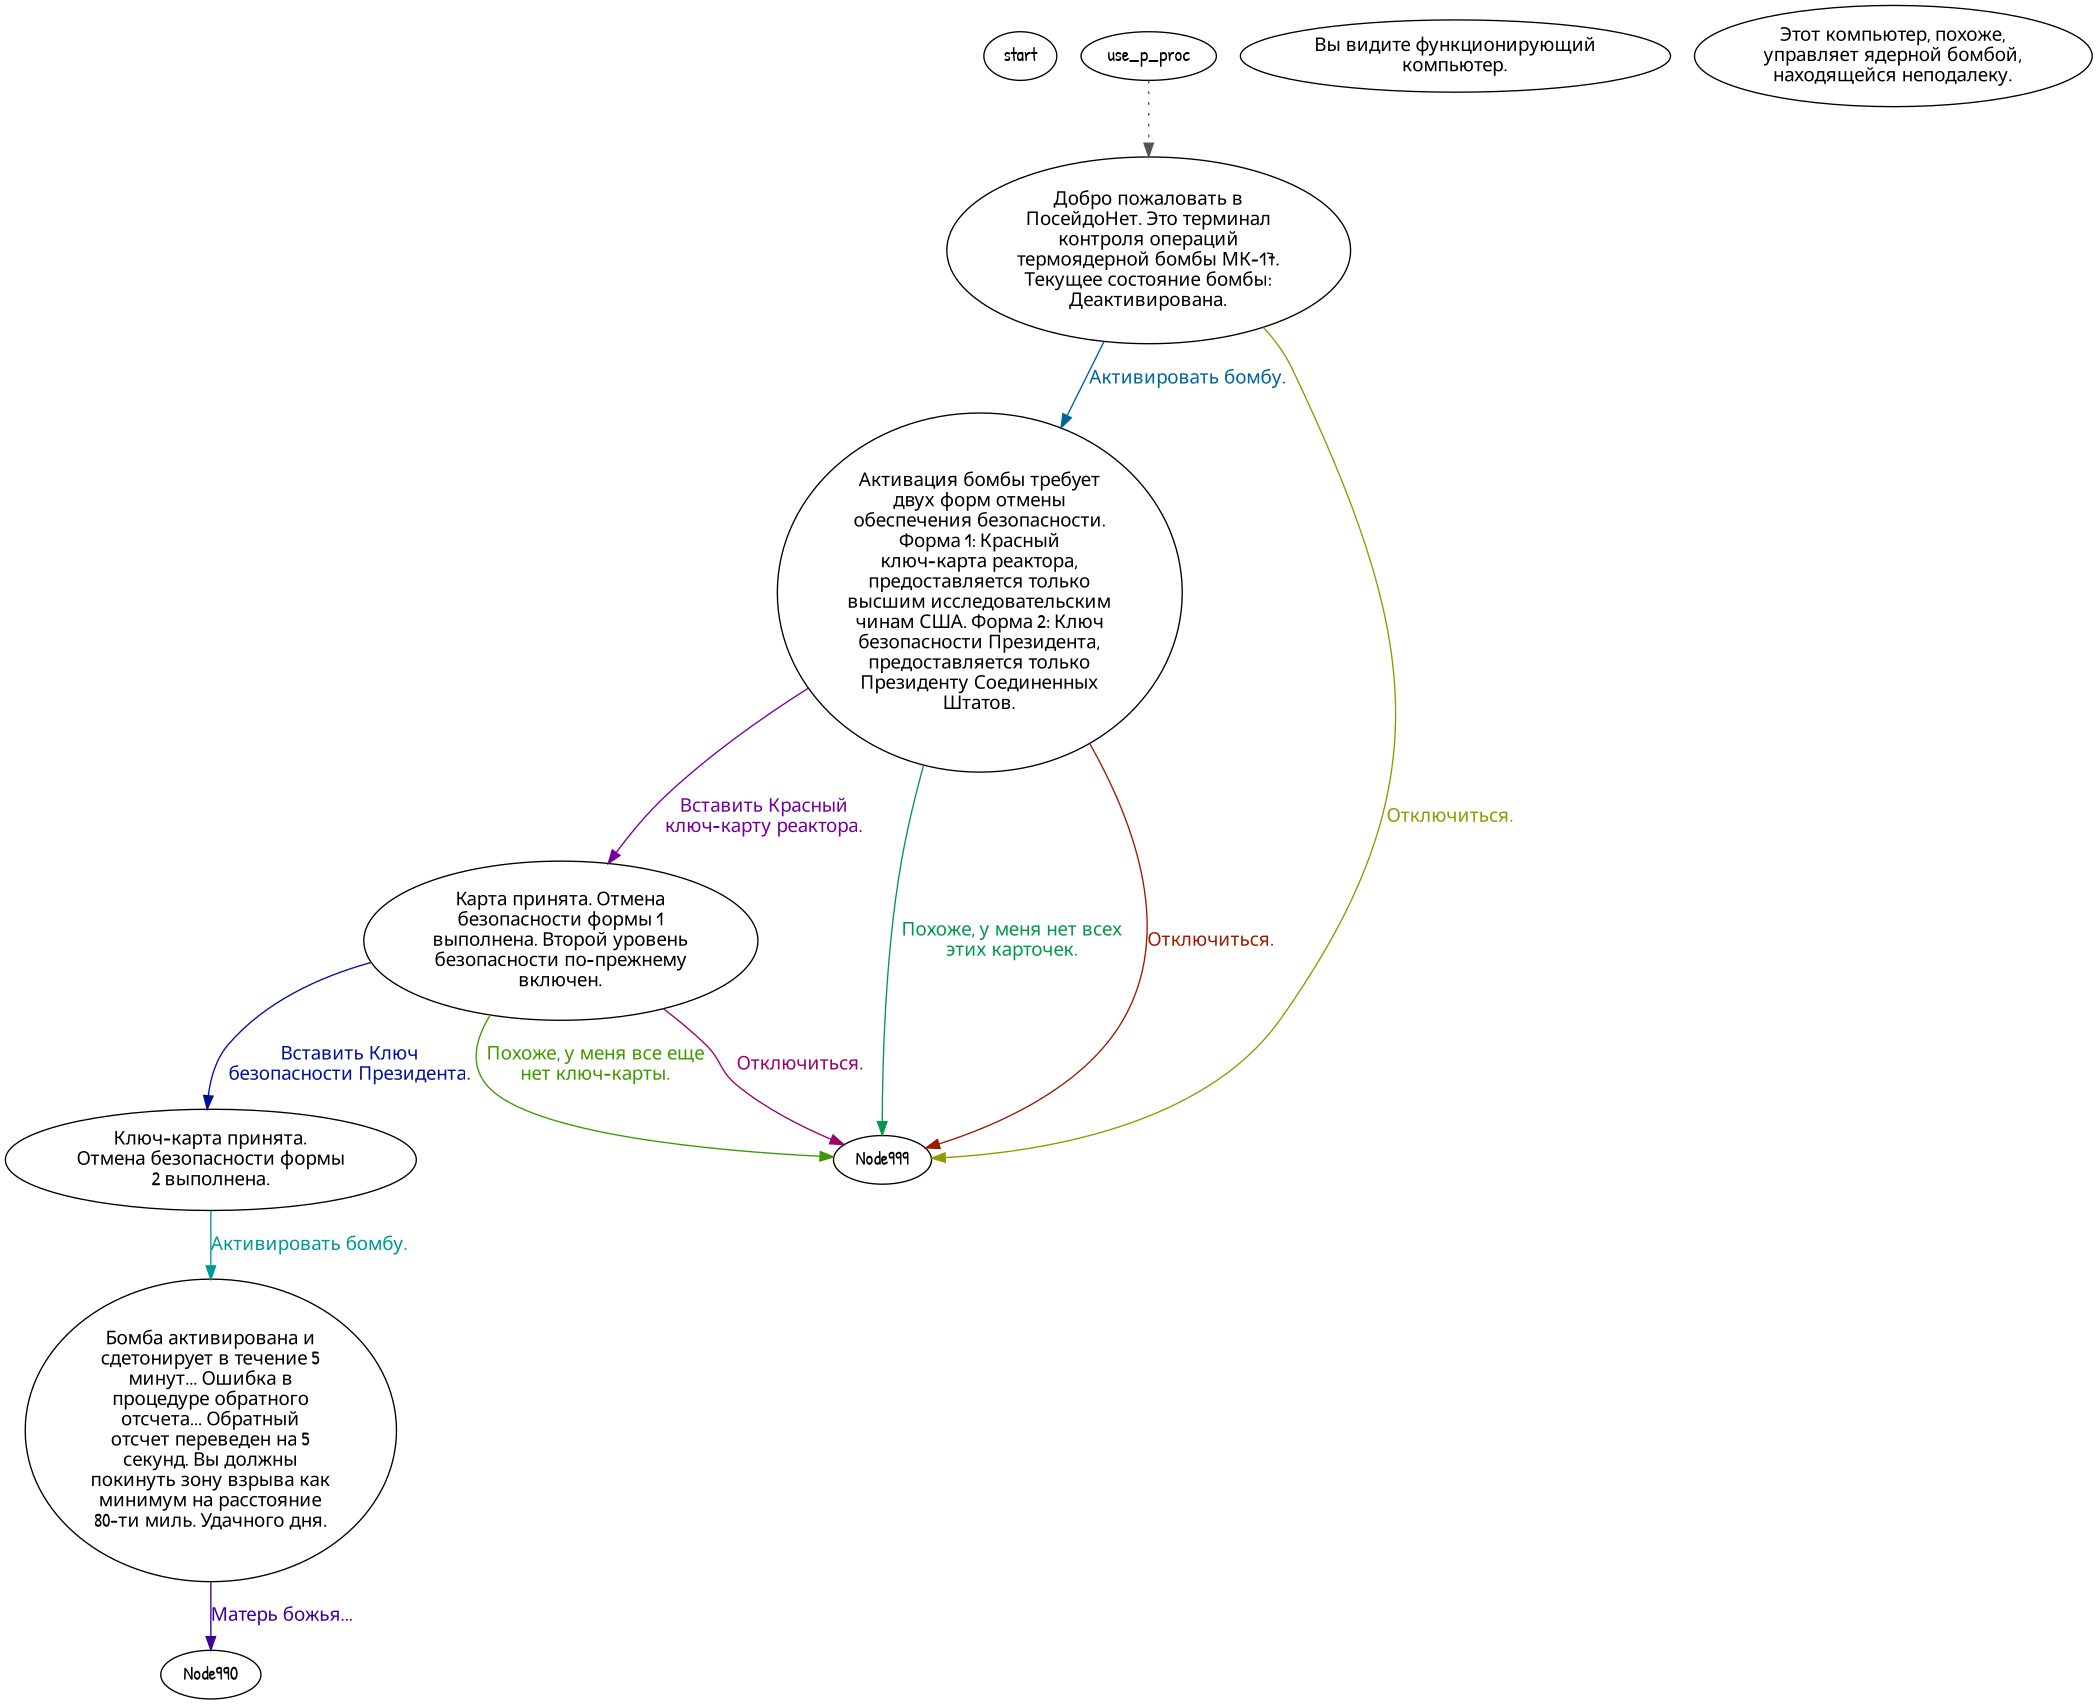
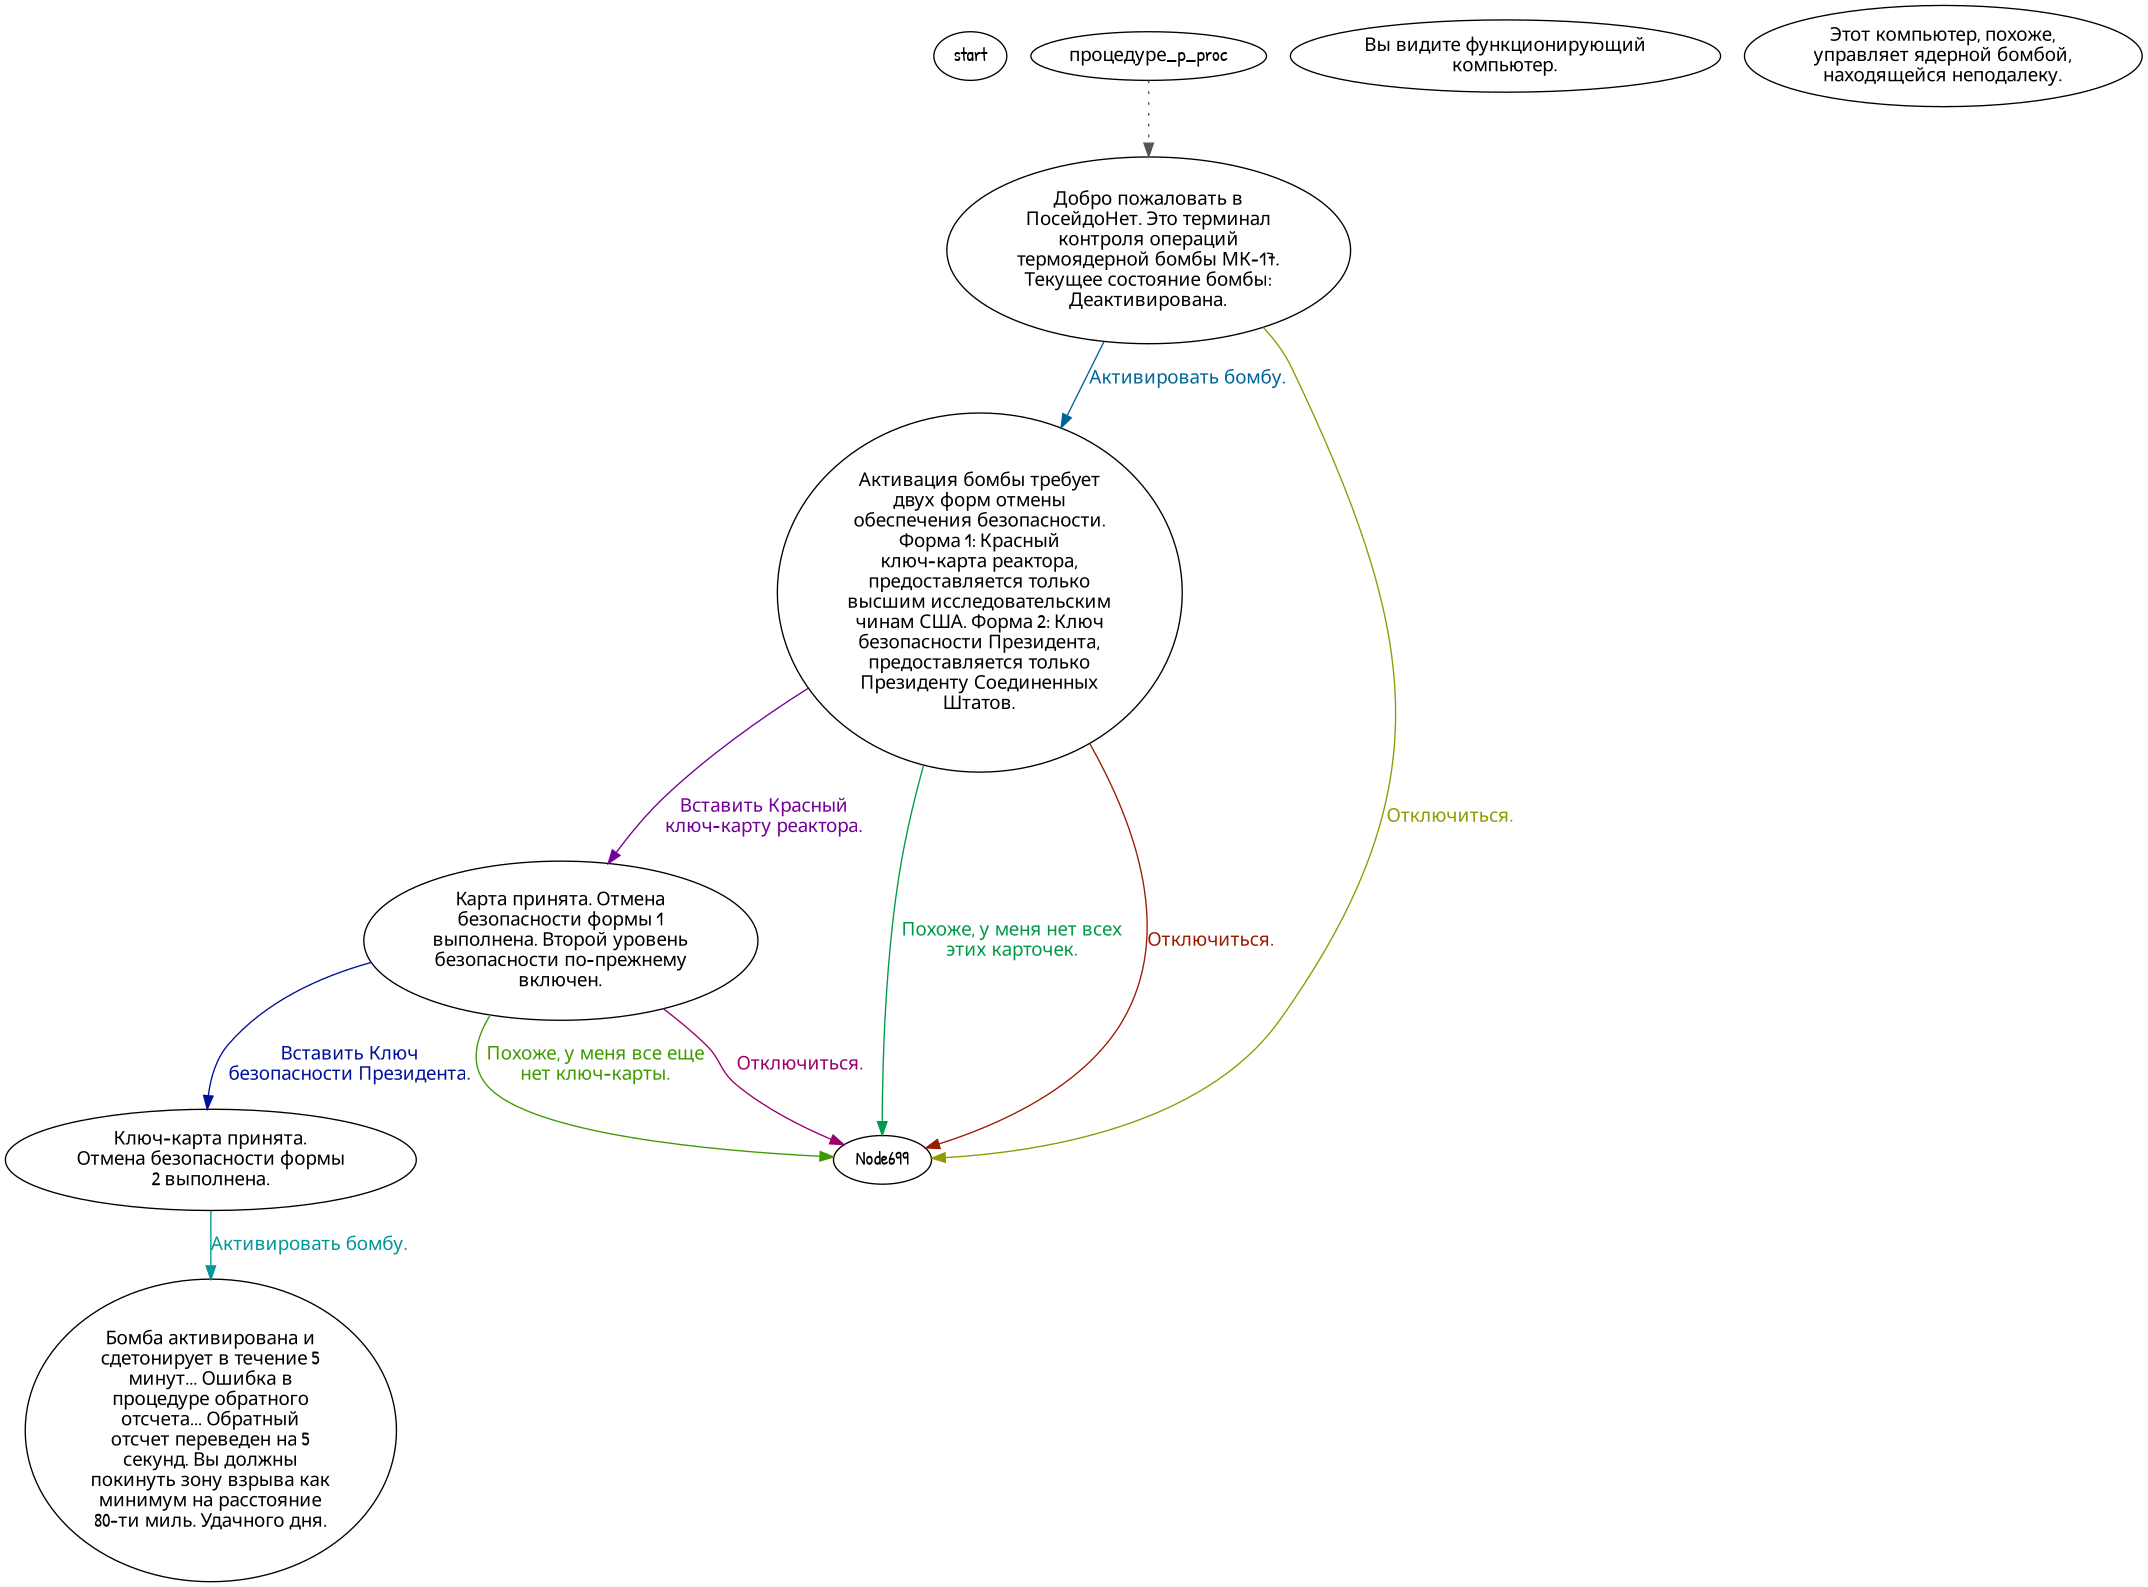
node "use_p_proc": label "use_p_proc" -> "процедуре_p_proc"
node "Node999": label "Node999" -> "Node699"
node "Node990": removed
